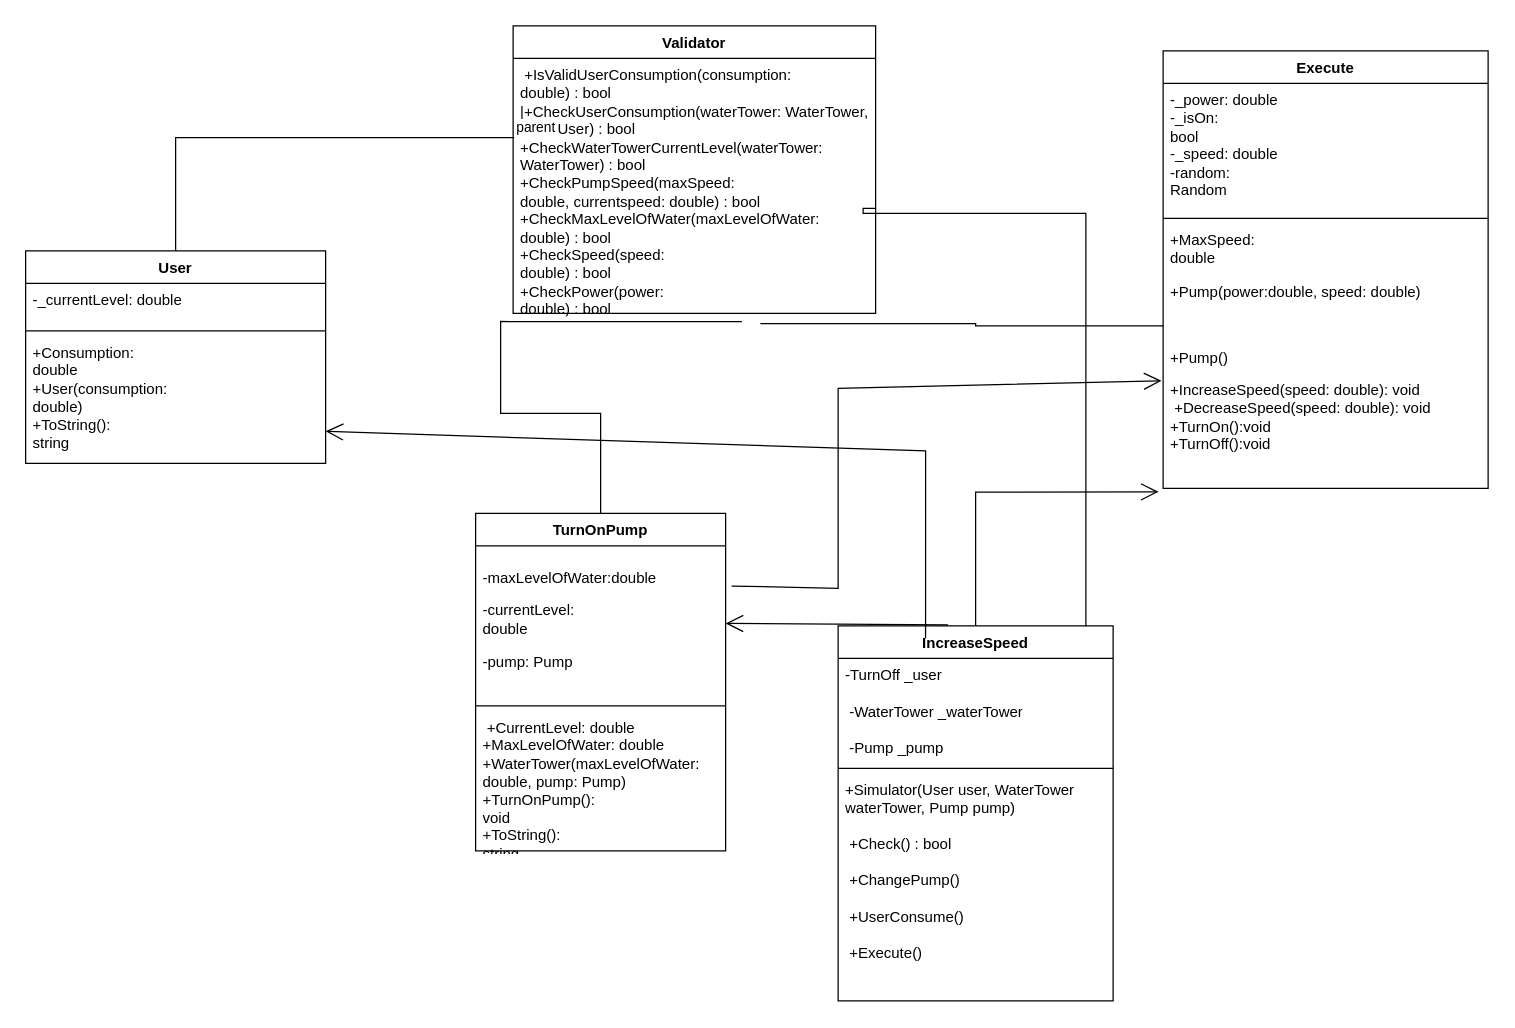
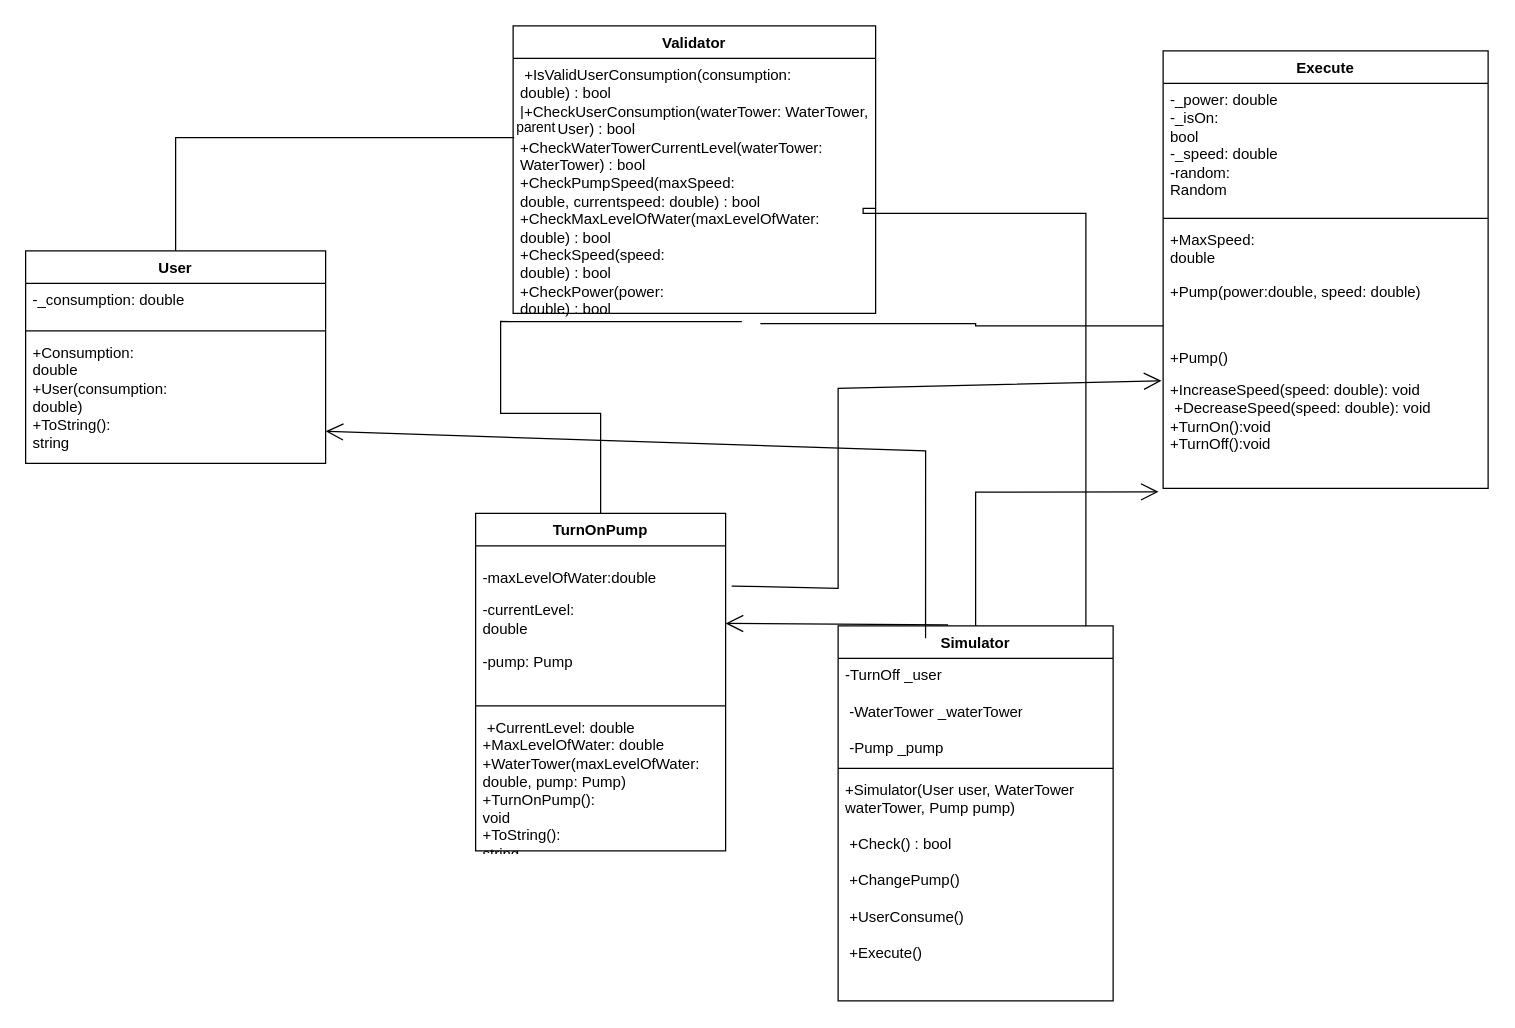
node "-_currentLevel: double": label "-_currentLevel: double" -> "-_consumption: double"
node "IncreaseSpeed": label "IncreaseSpeed" -> "Simulator"
